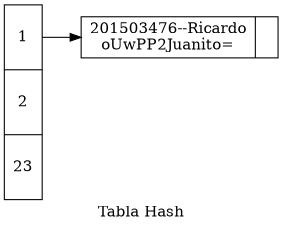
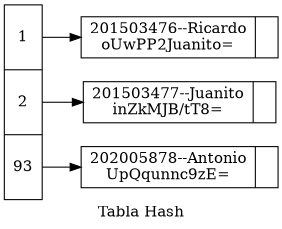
node "201503477--Juanito": added
node "1": text "23" -> "93"
node "202005878--Antonio": added
